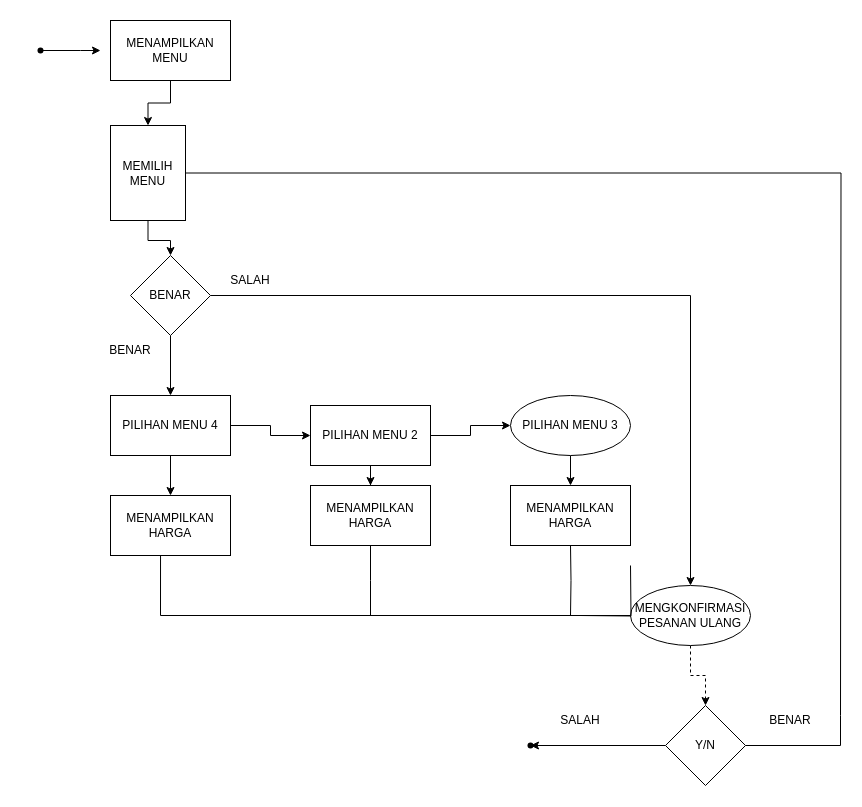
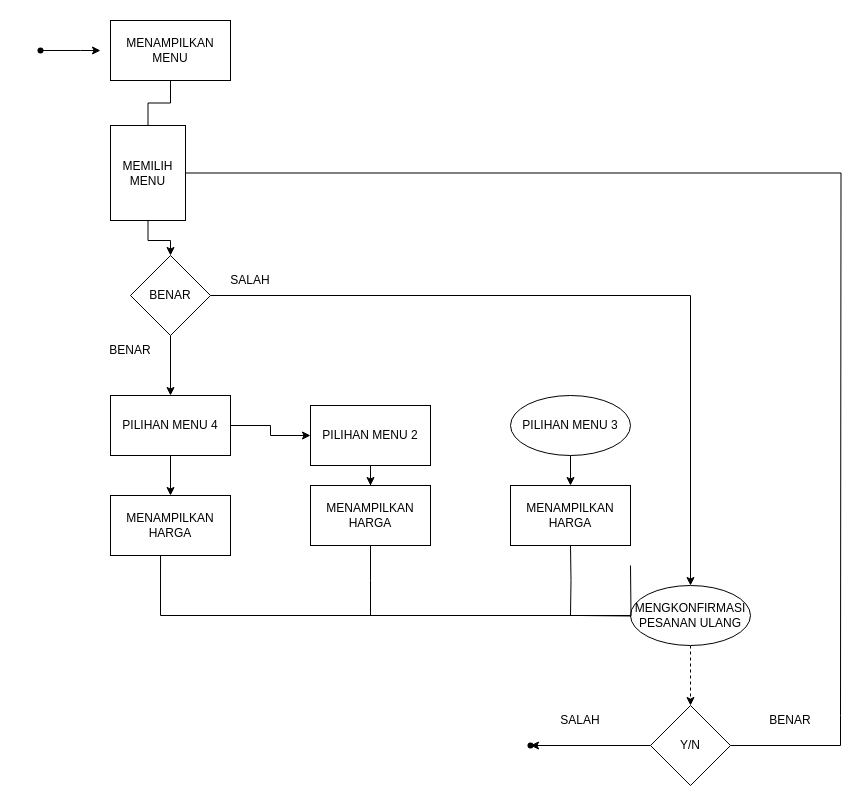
edge "MENAMPILKAN MENU" -> "MEMILIH MENU": arrowhead classic -> none
edge "PILIHAN MENU 2" -> "PILIHAN MENU 3": removed
node "Y/N": moved (706, 746) -> (691, 746)
